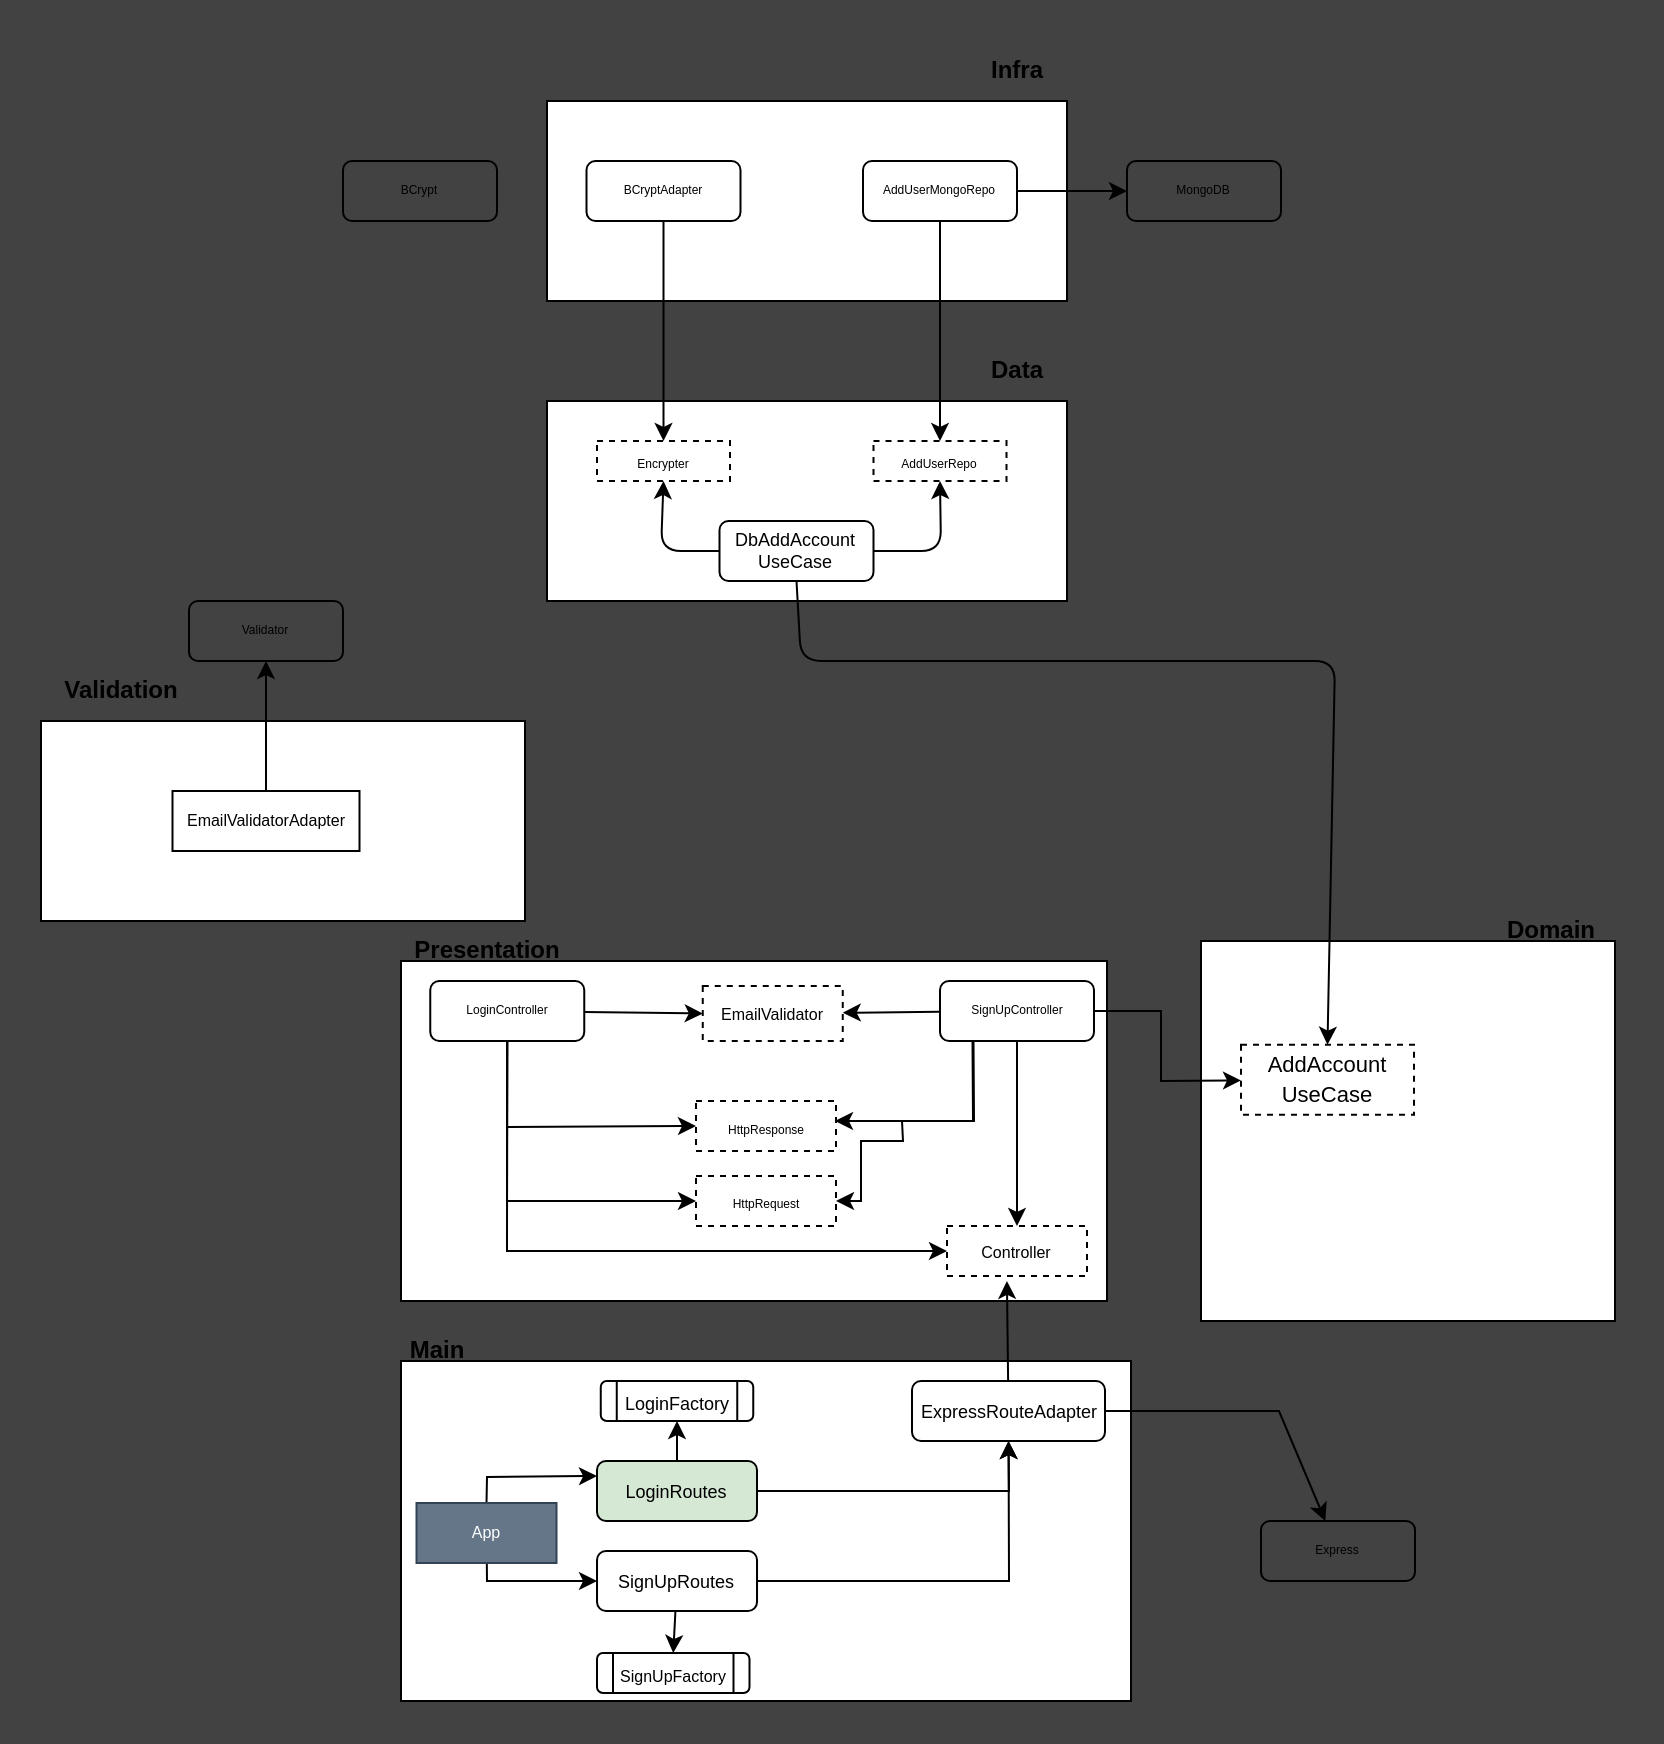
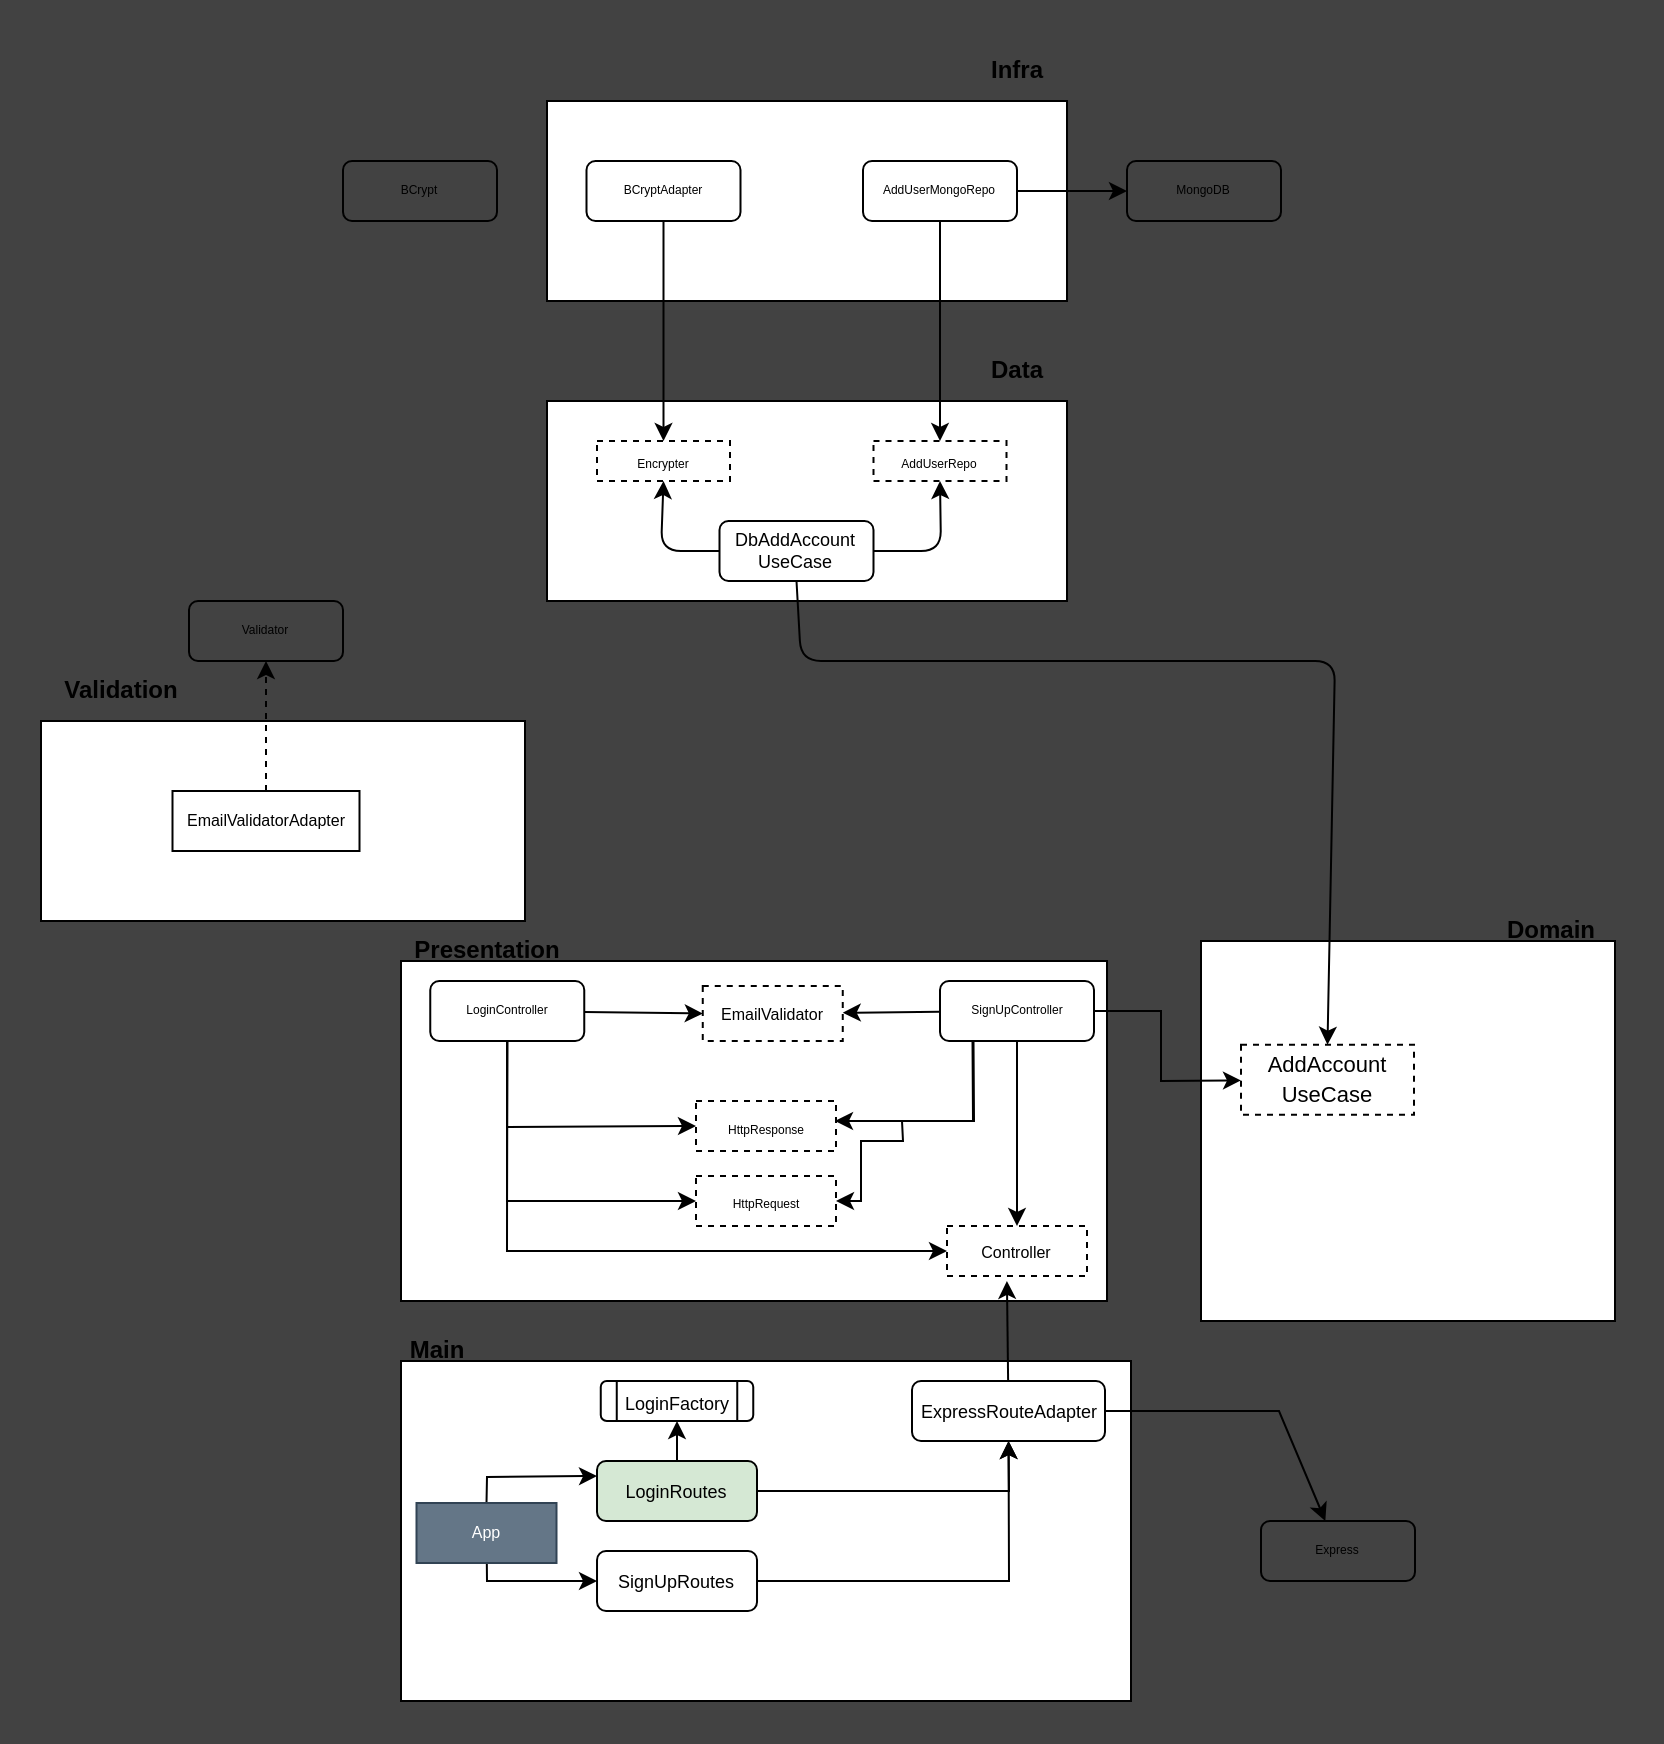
edge "EmailValidatorAdapter" -> "Validator": style solid -> dashed
edge "SignUpRoutes" -> "SignUpFactory": removed
node "SignUpFactory": removed
